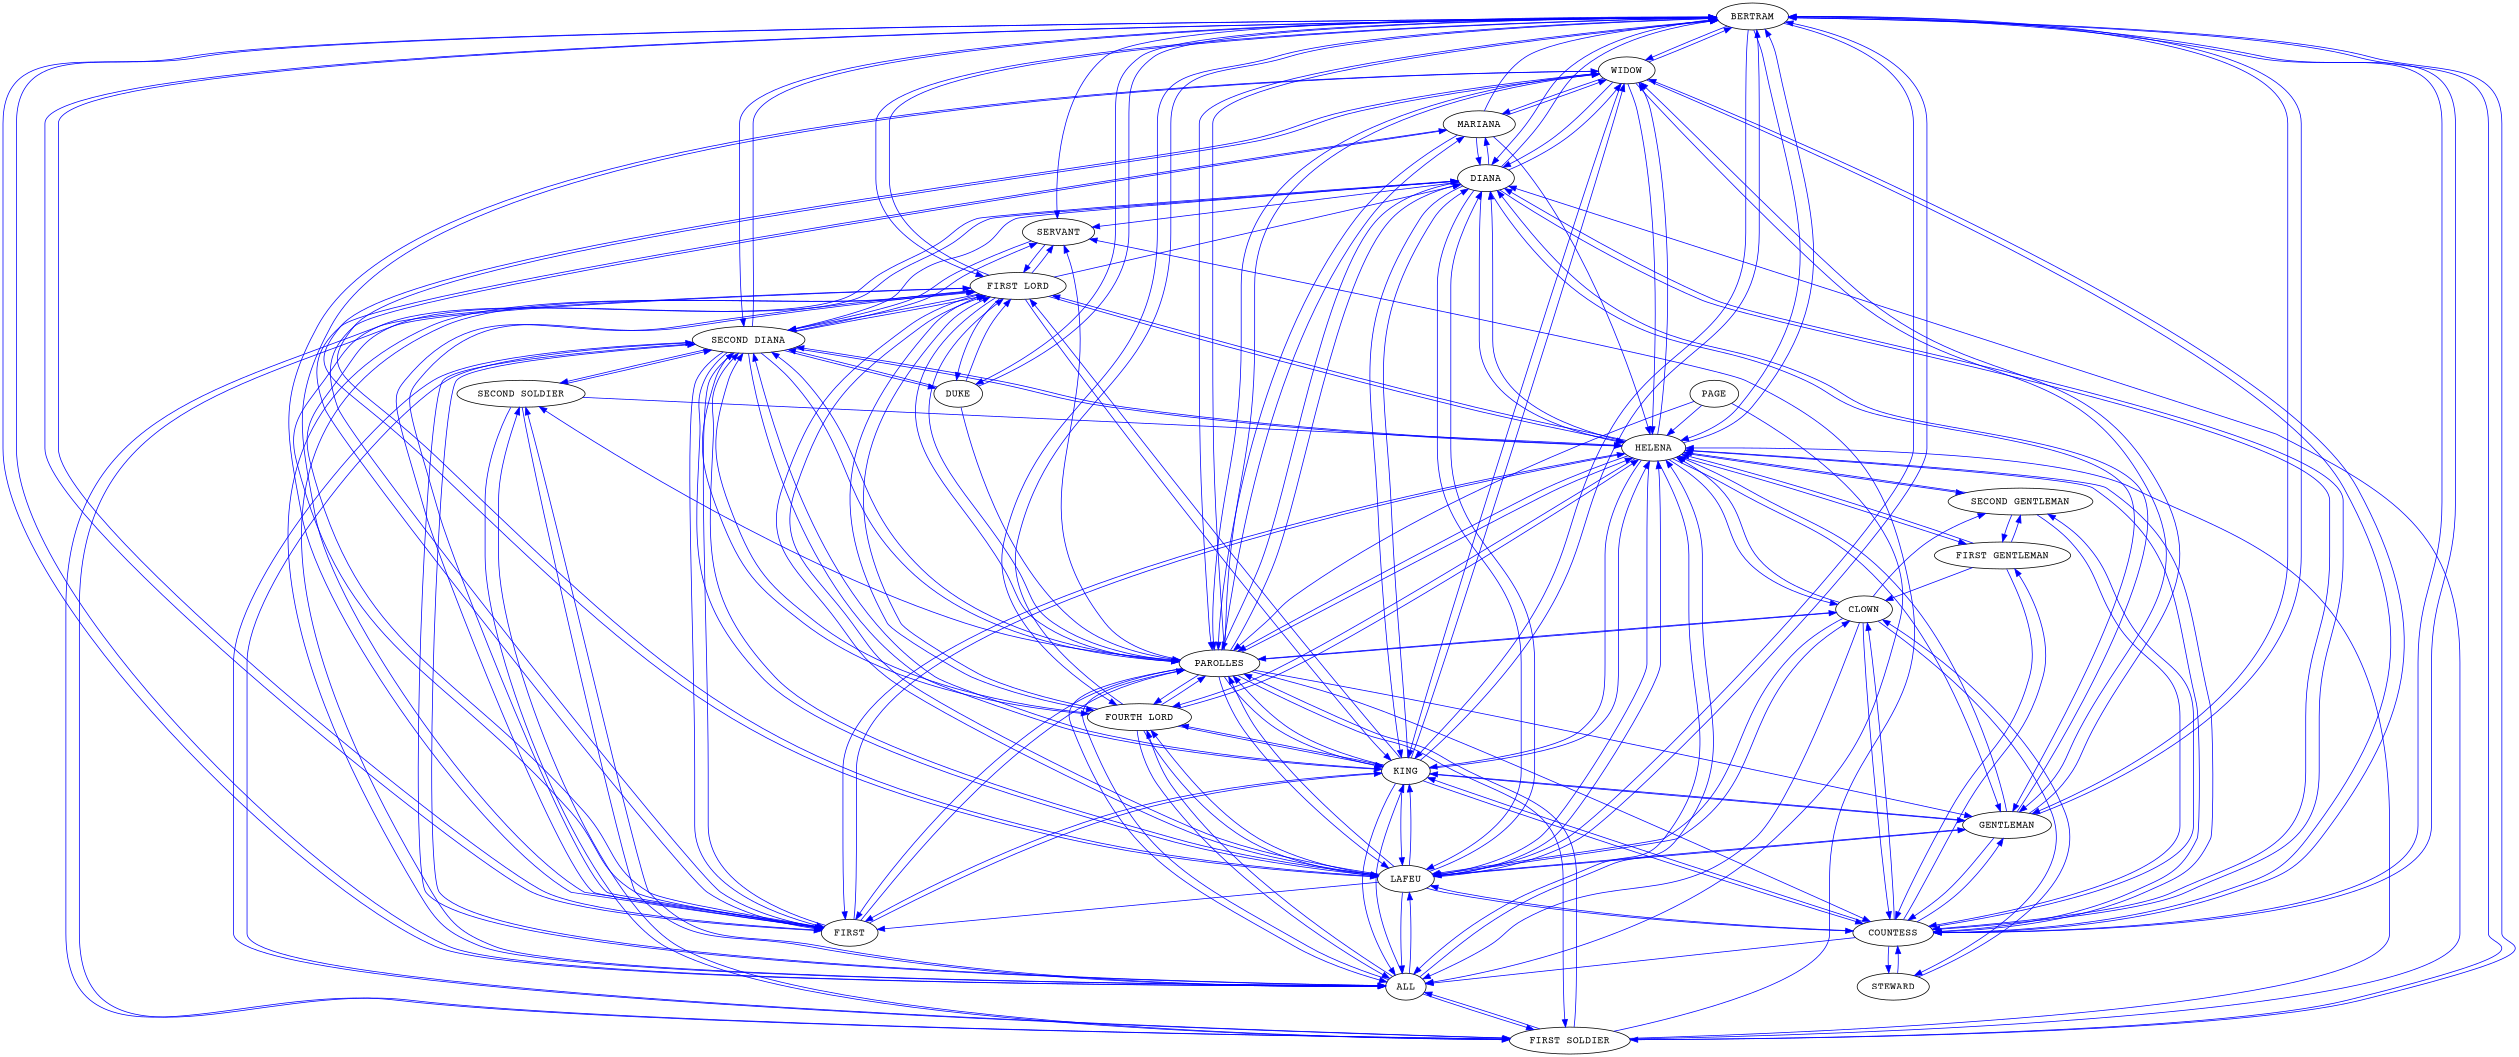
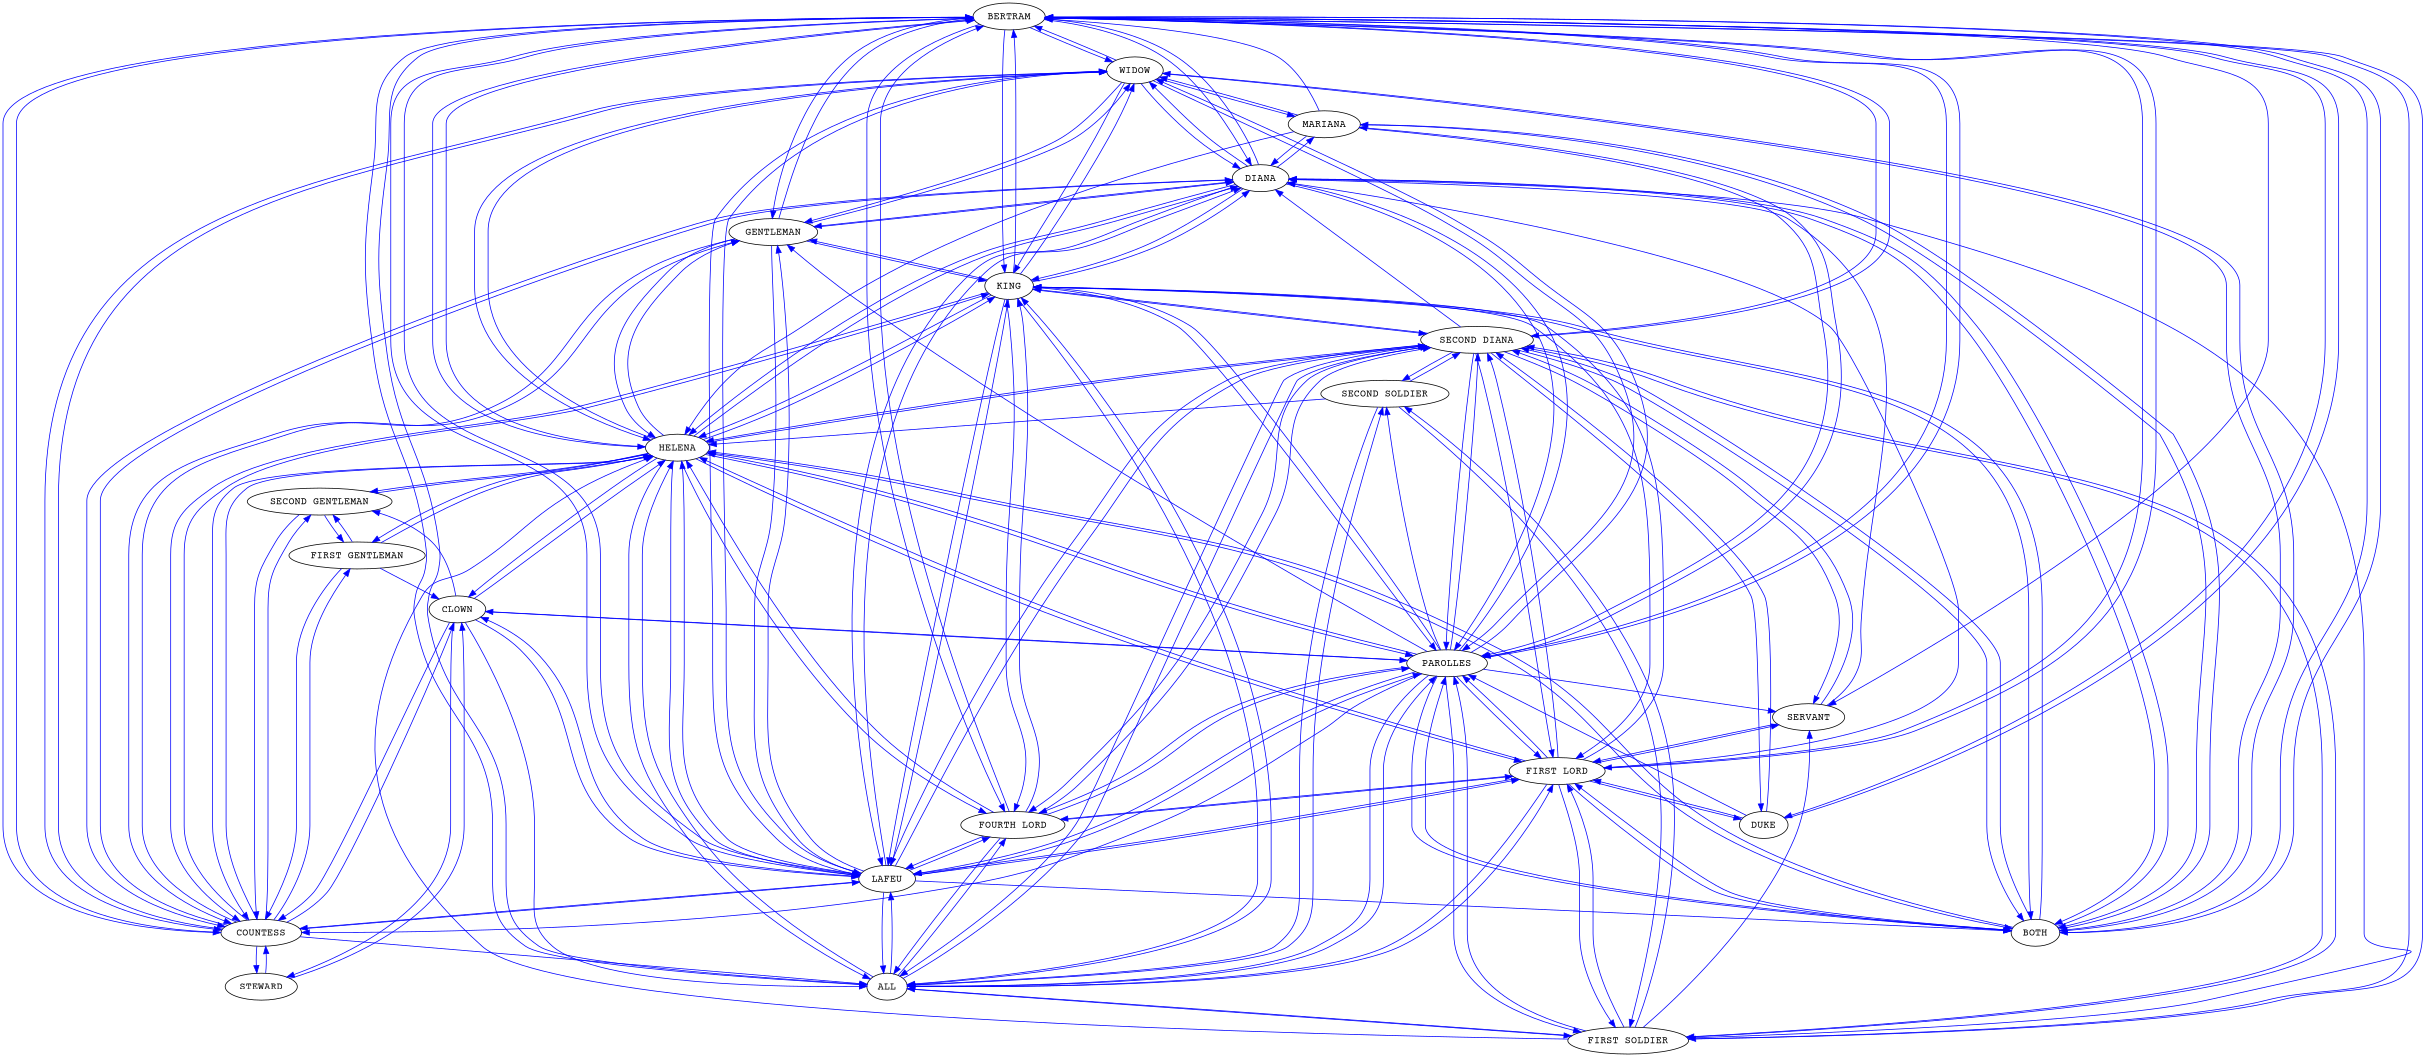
edge "DIANA" -> "SERVANT": reversed
node "PAGE": removed
node "FIRST": label "FIRST" -> "BOTH"
